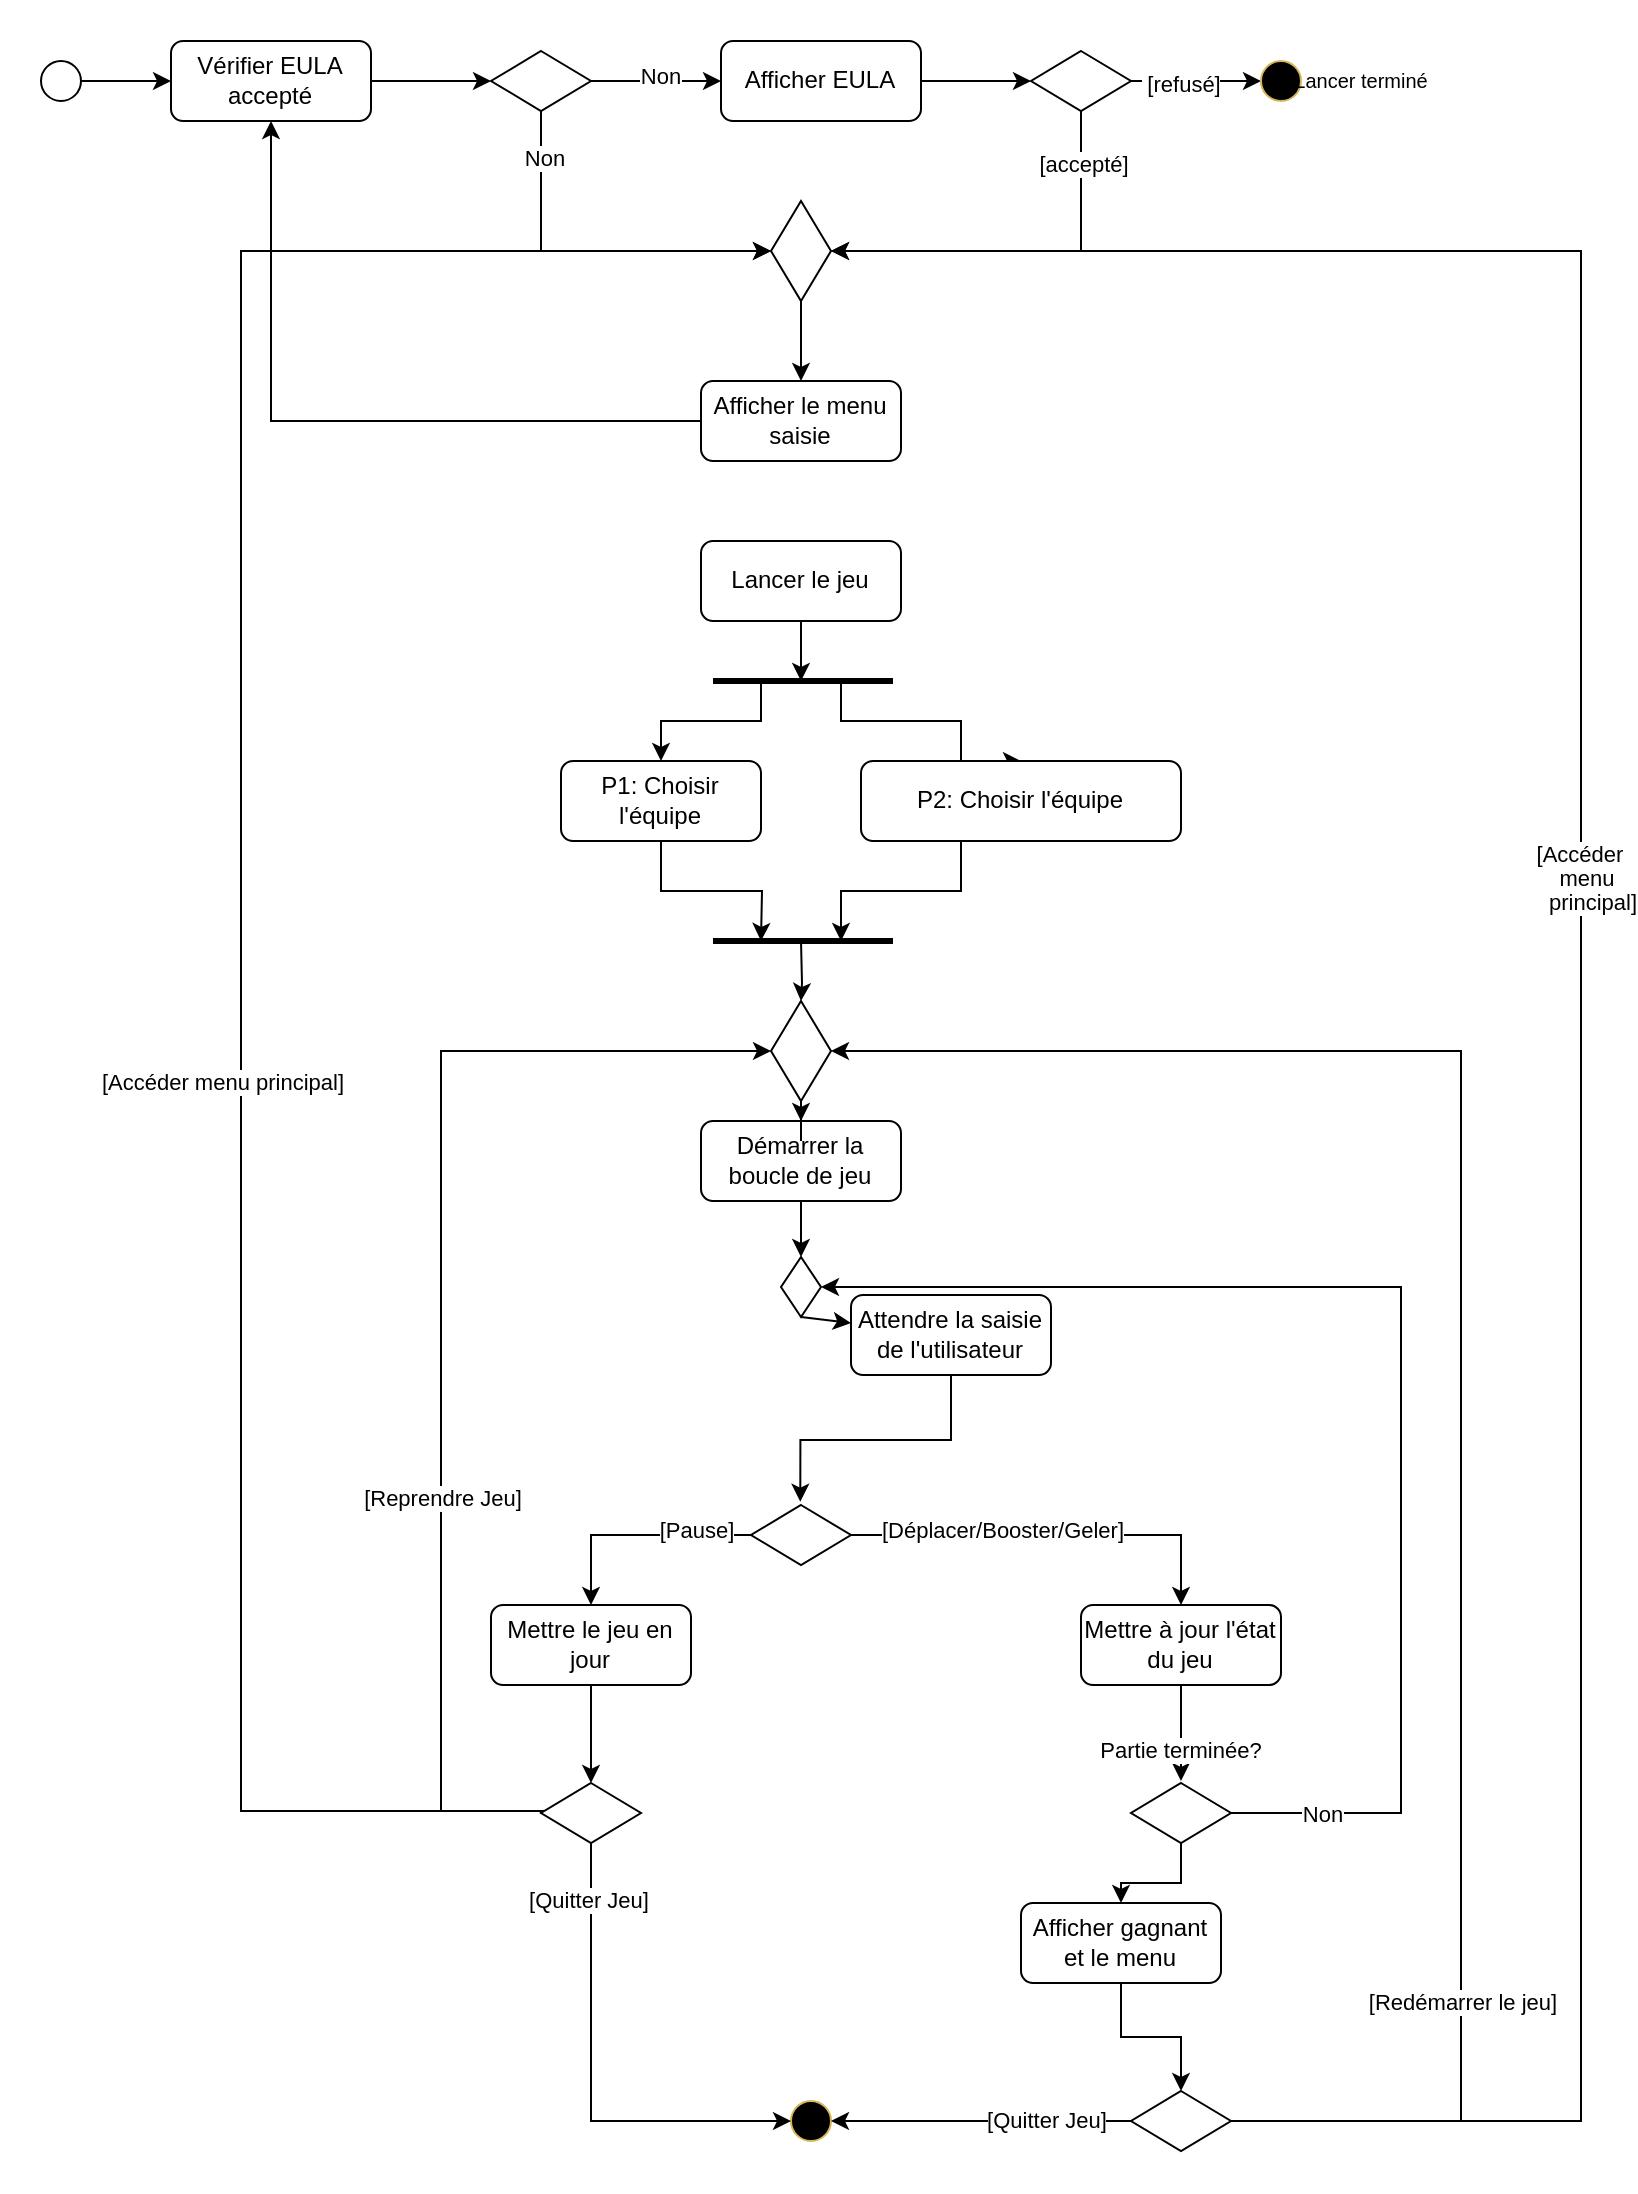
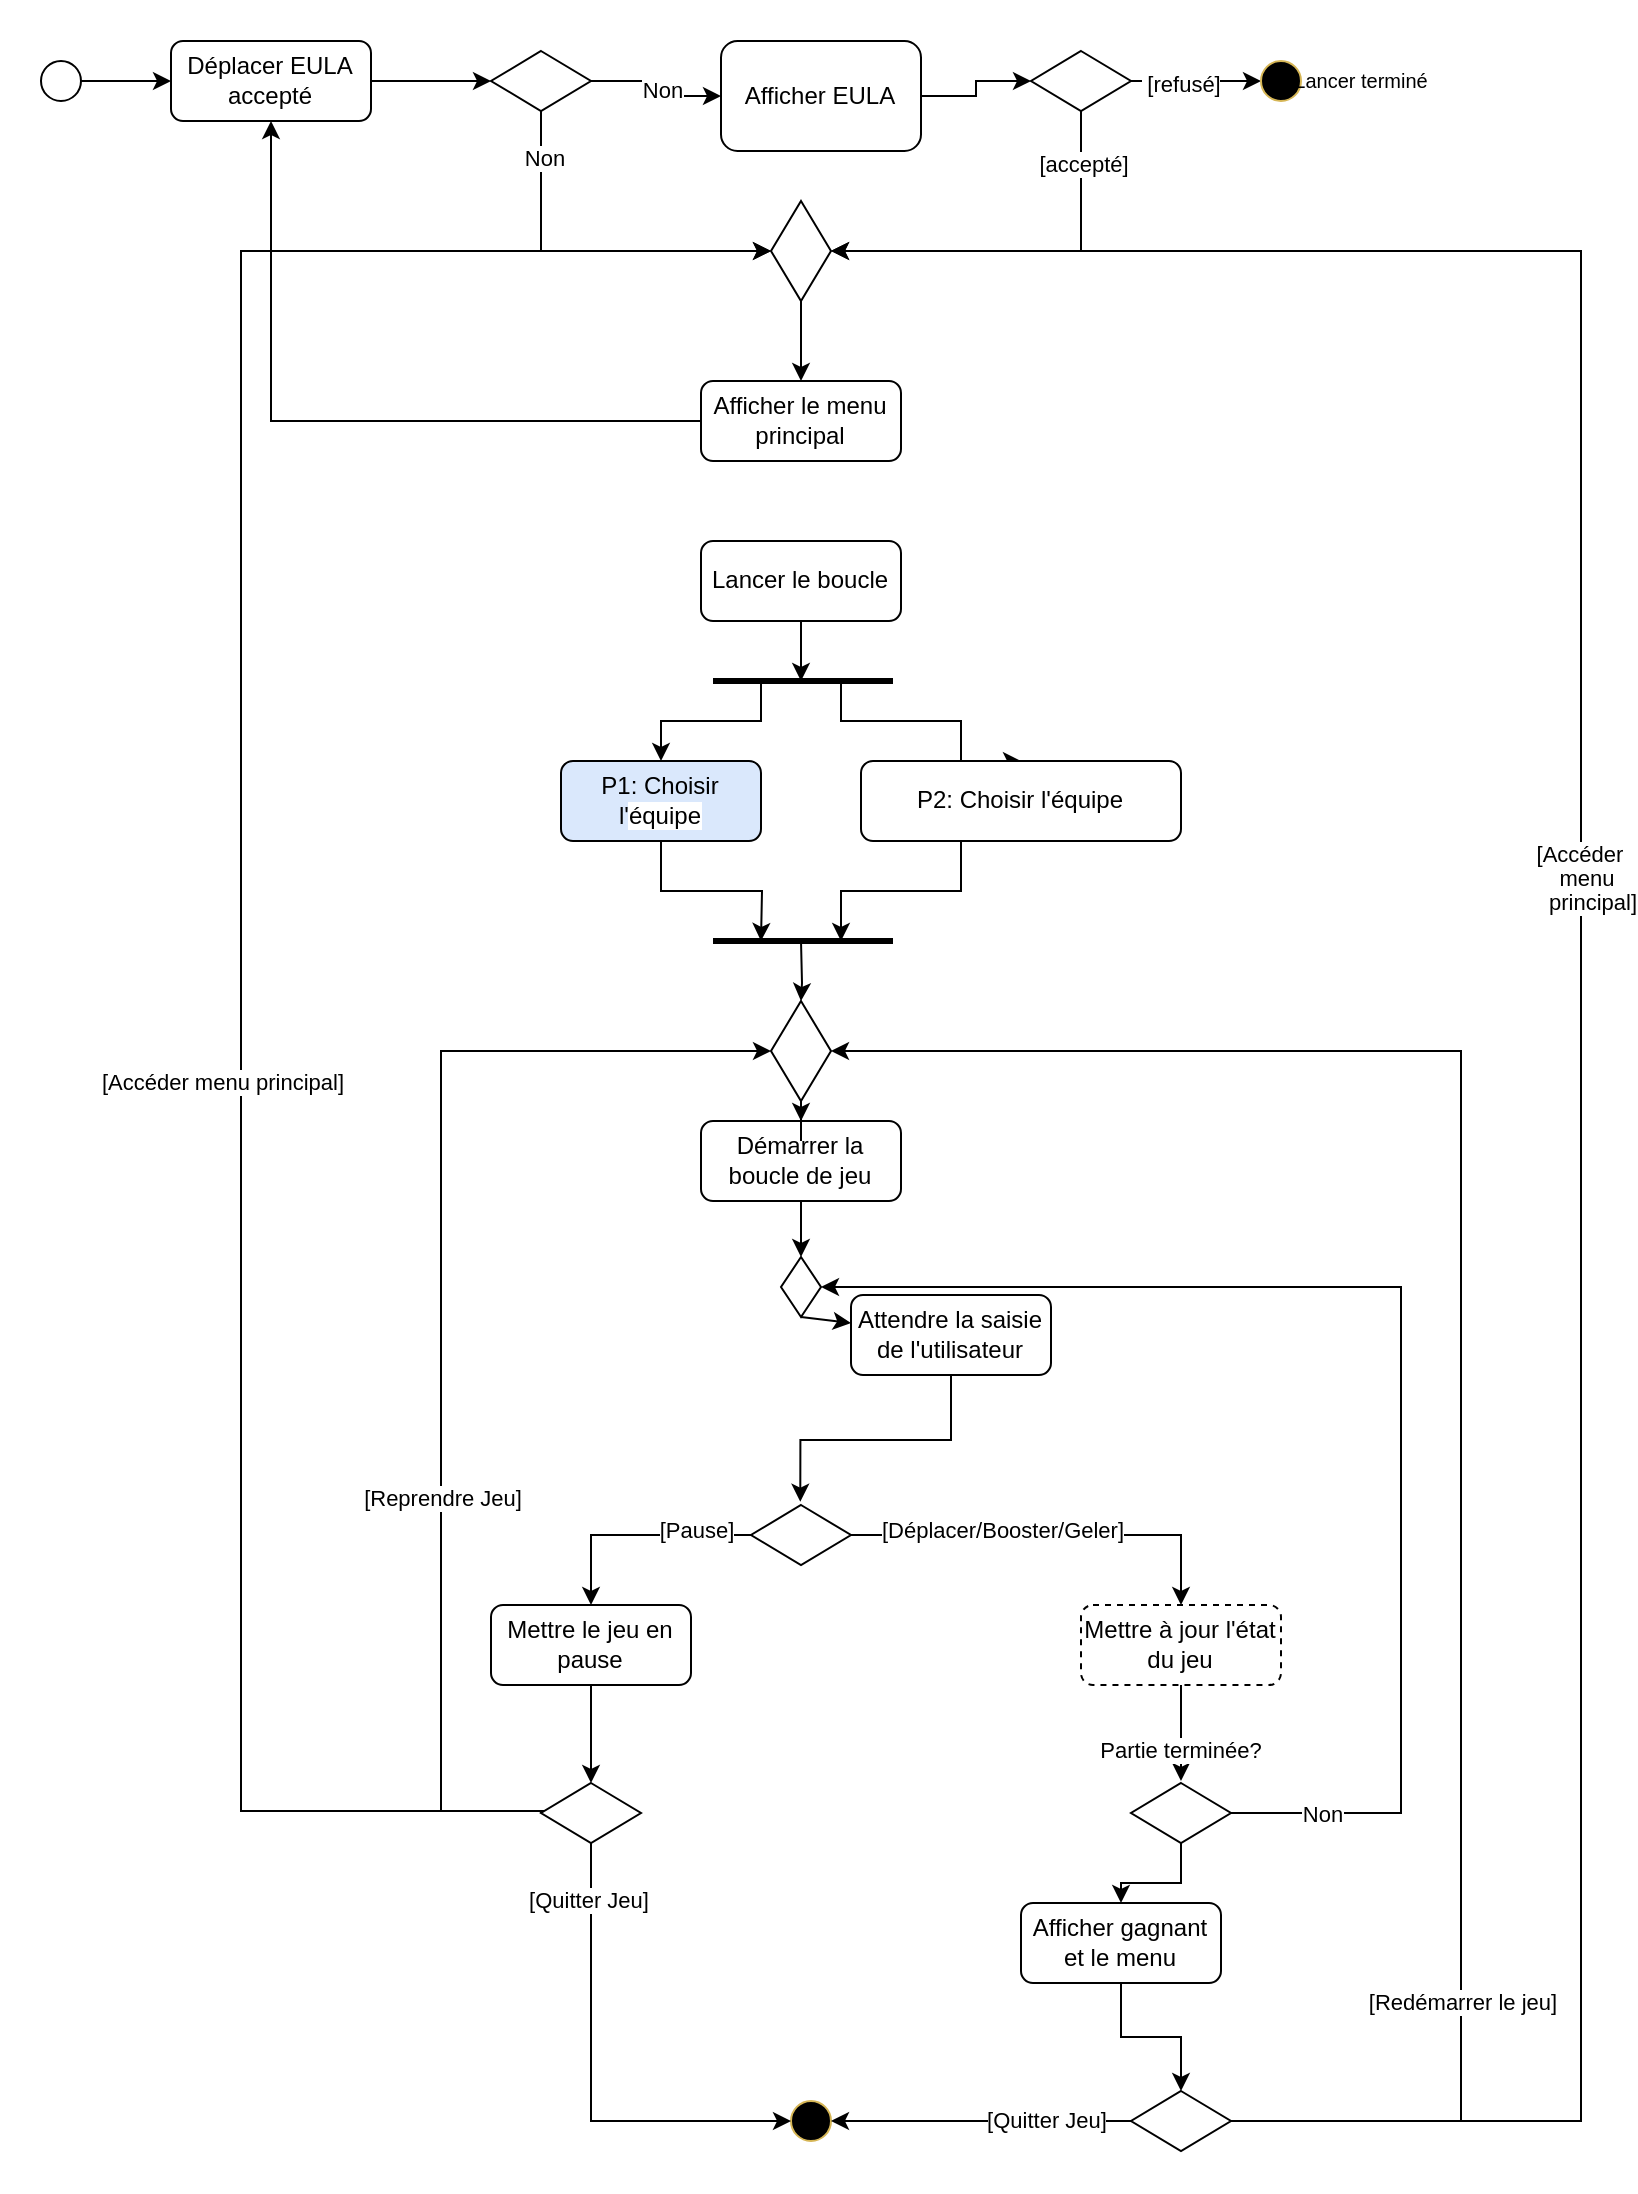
node "Vérifier EULA accepté": label "Vérifier EULA accepté" -> "Déplacer EULA accepté"
node "Afficher EULA": size 200x80 -> 200x110
node "Afficher le menu saisie": label "Afficher le menu saisie" -> "Afficher le menu principal"
node "Lancer le jeu": label "Lancer le jeu" -> "Lancer le boucle"
node "P1: Choisir l'équipe": fillcolor #ffffff -> #dae8fc
node "Mettre le jeu en jour": label "Mettre le jeu en jour" -> "Mettre le jeu en pause"
node "Mettre à jour l'état du jeu": style solid -> dashed
